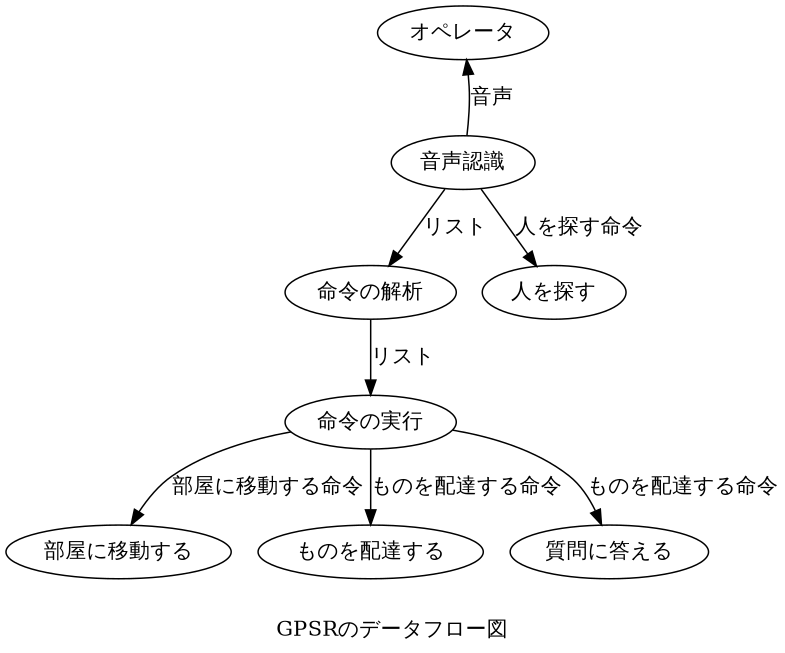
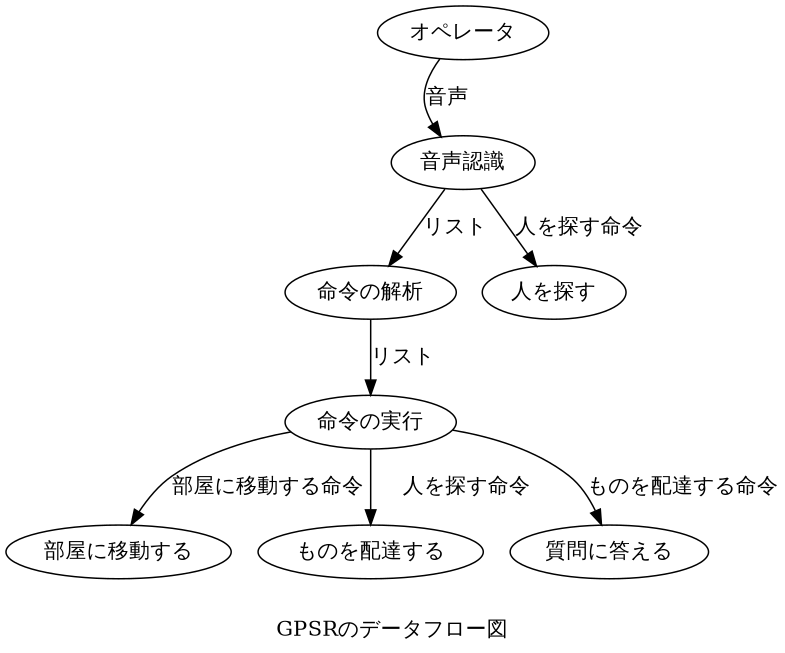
edge "音声認識" -> "オペレータ": reversed
edge "命令の実行" -> "ものを配達する": label "ものを配達する命令" -> "人を探す命令"
